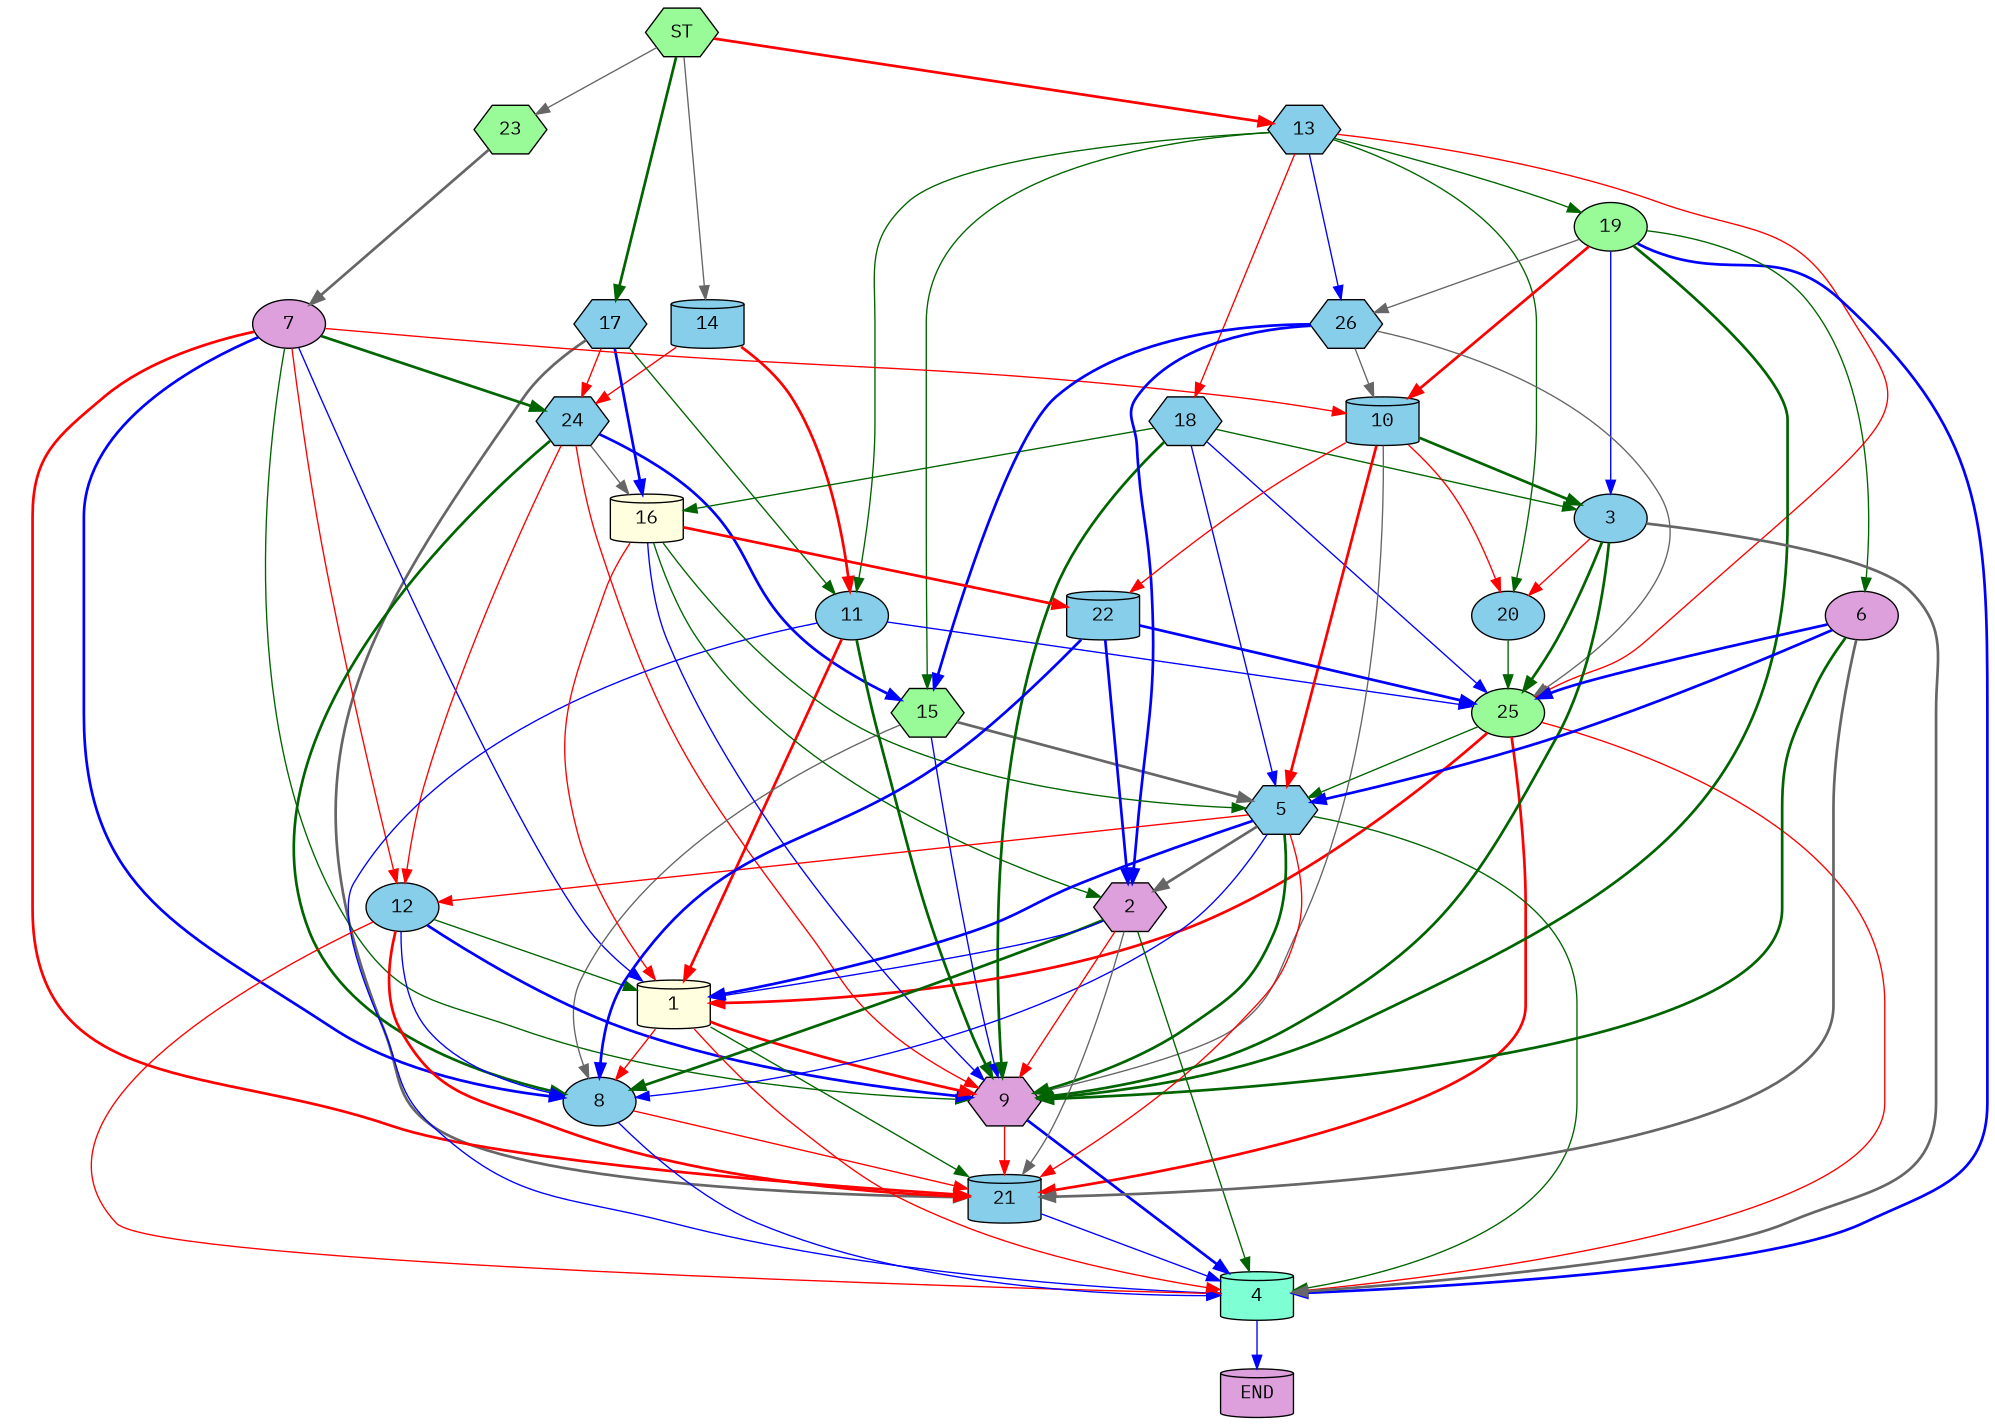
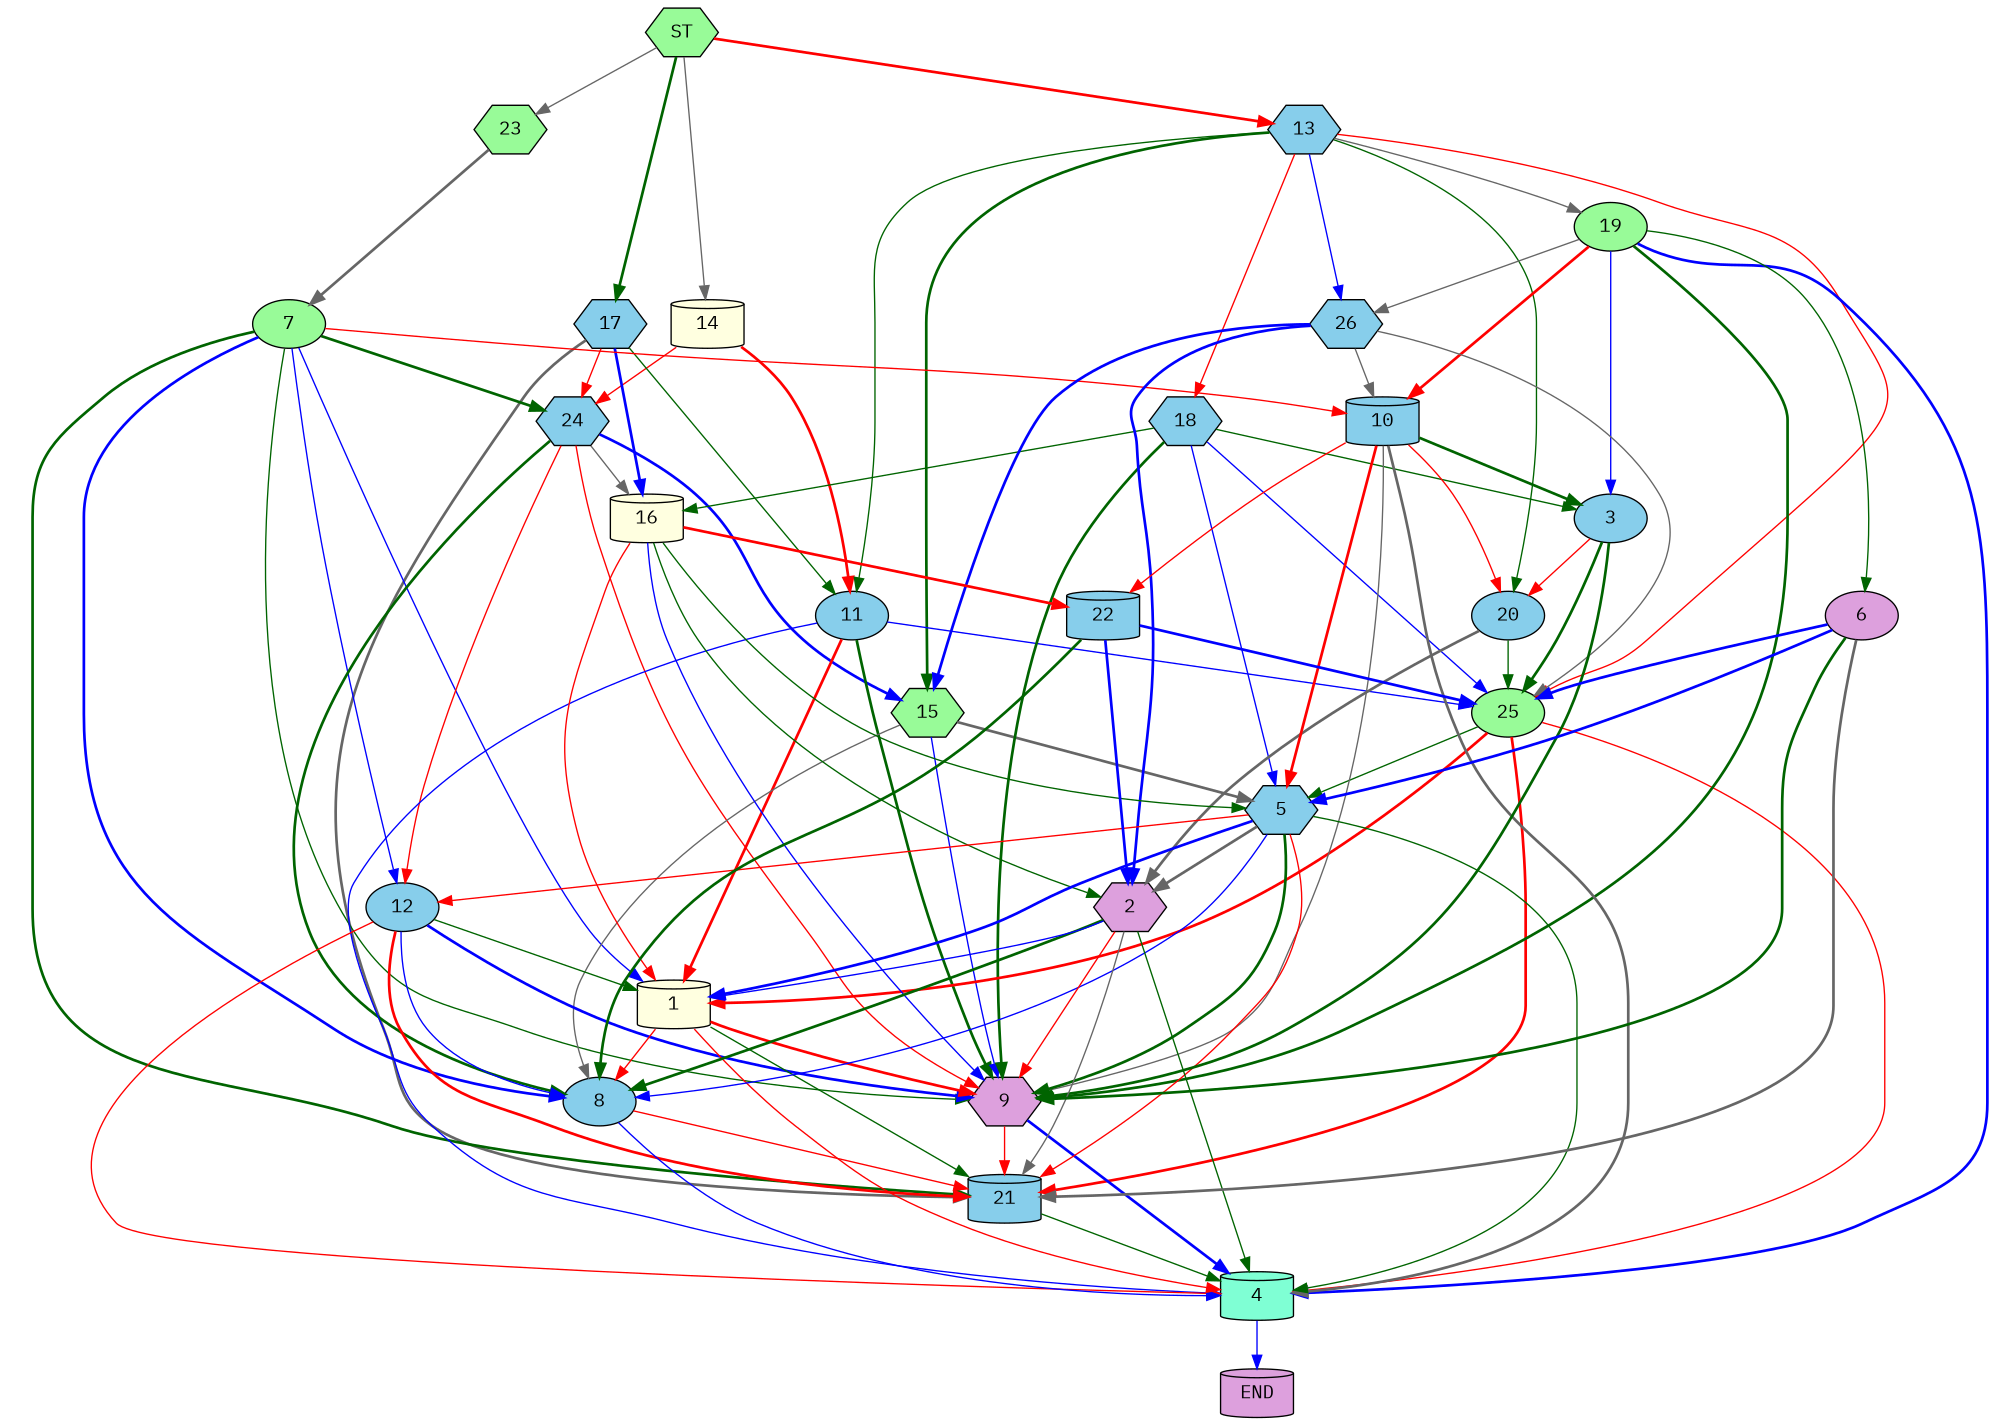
edge "13" -> "19": color darkgreen -> gray40
edge "13" -> "15": style solid -> bold
node "7": fillcolor plum -> palegreen
node "14": fillcolor skyblue -> lightyellow
edge "7" -> "12": color red -> blue
edge "20" -> "2": added
edge "22" -> "8": color blue -> darkgreen
edge "7" -> "21": color red -> darkgreen
edge "3" -> "4": now "10" -> "4"
edge "21" -> "4": color blue -> darkgreen
